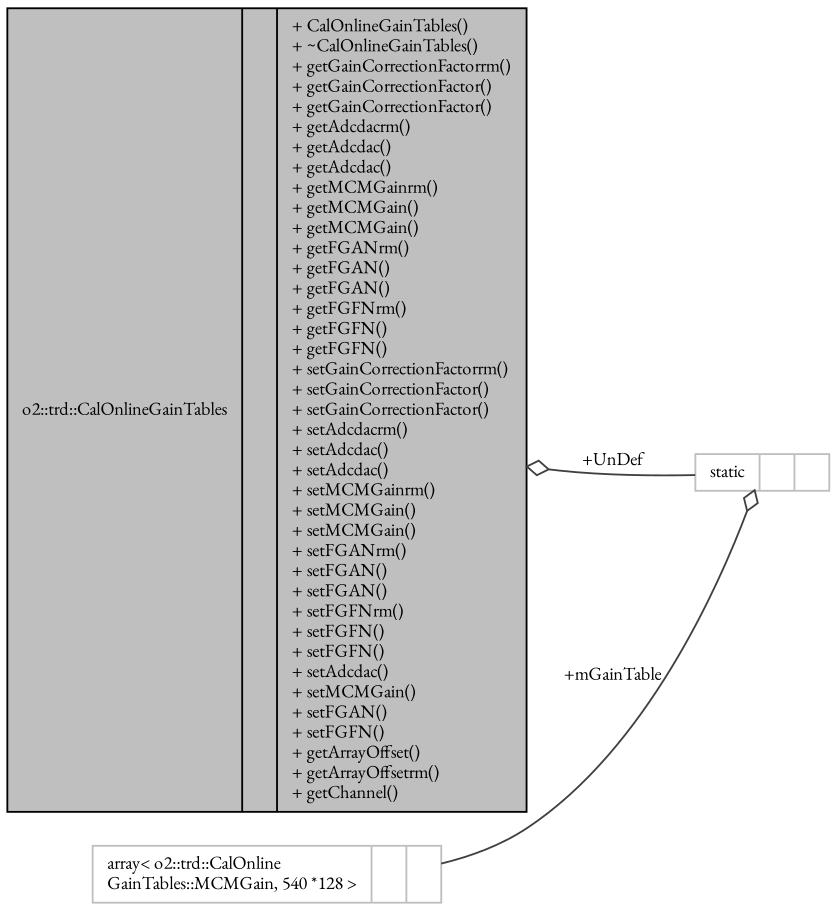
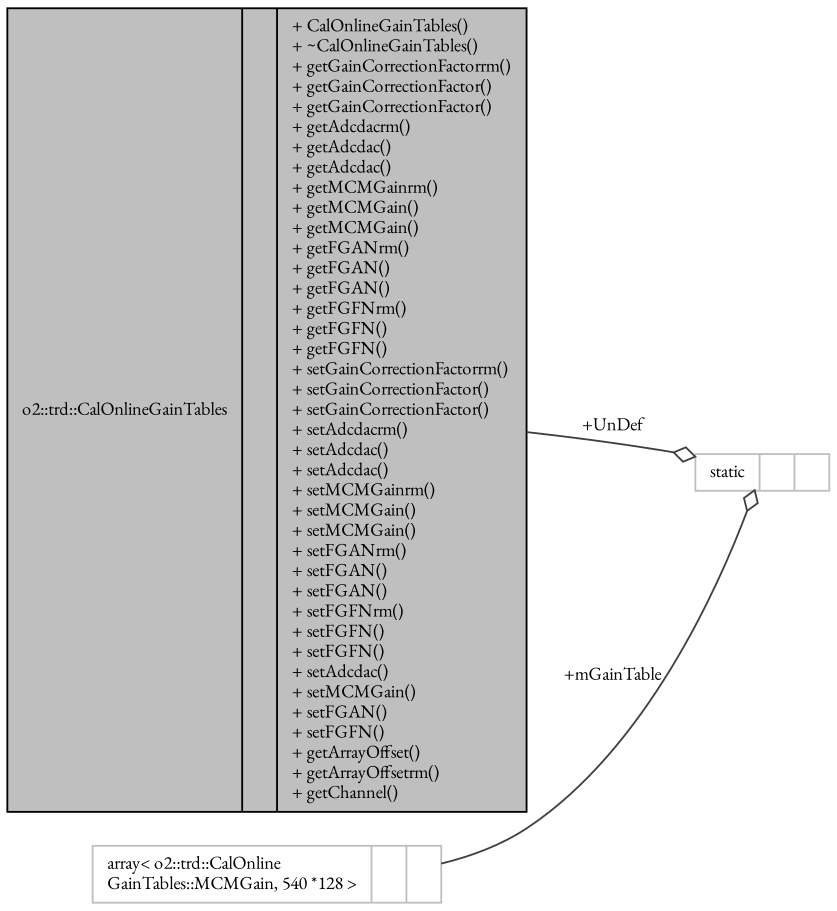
edge "static" -> "o2::trd::CalOnlineGainTables": reversed
